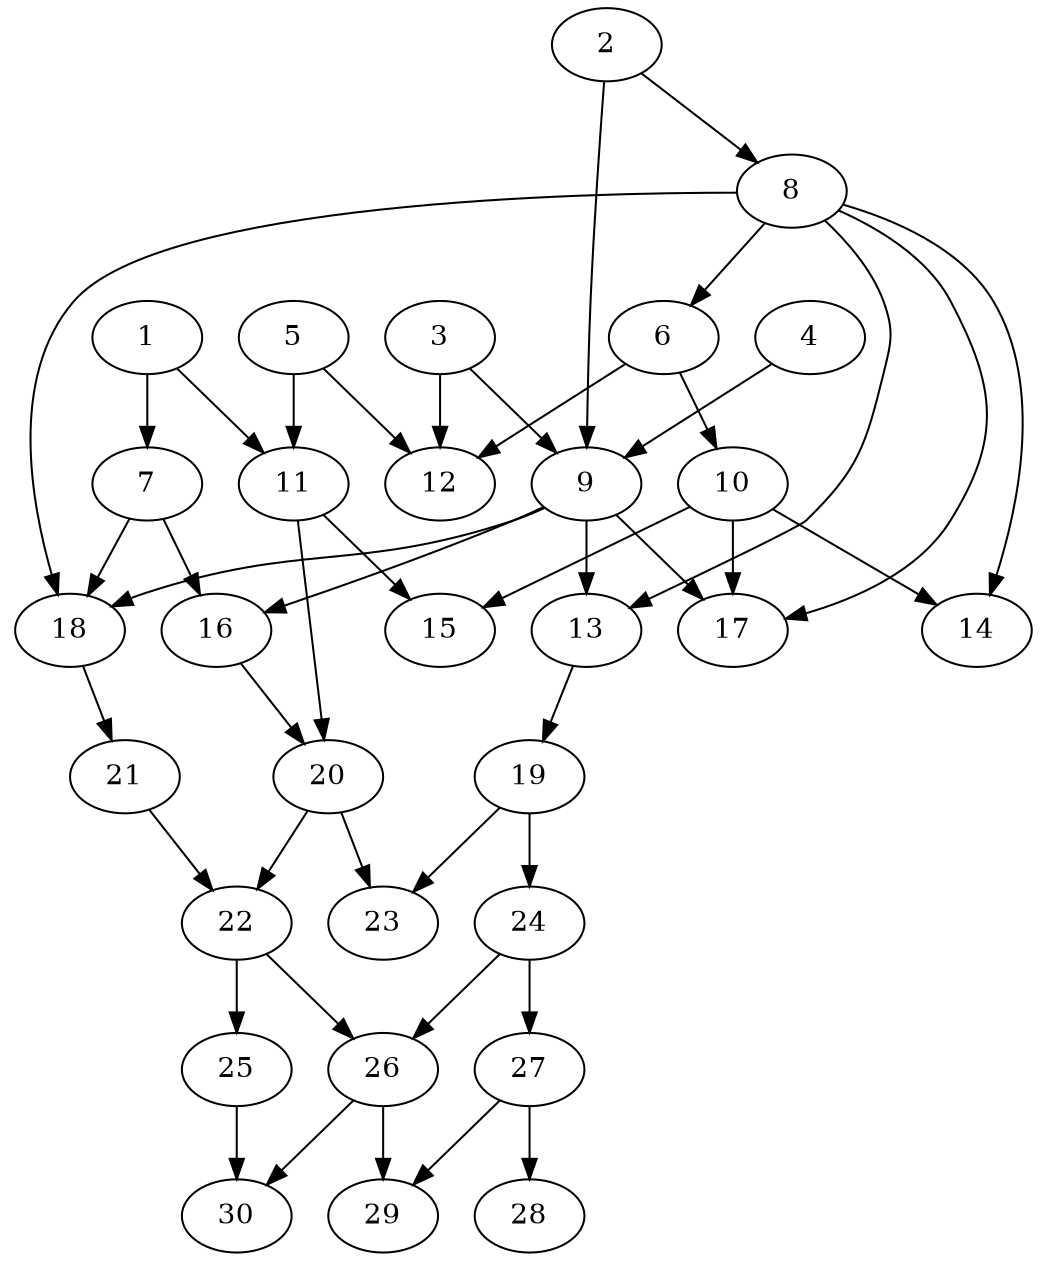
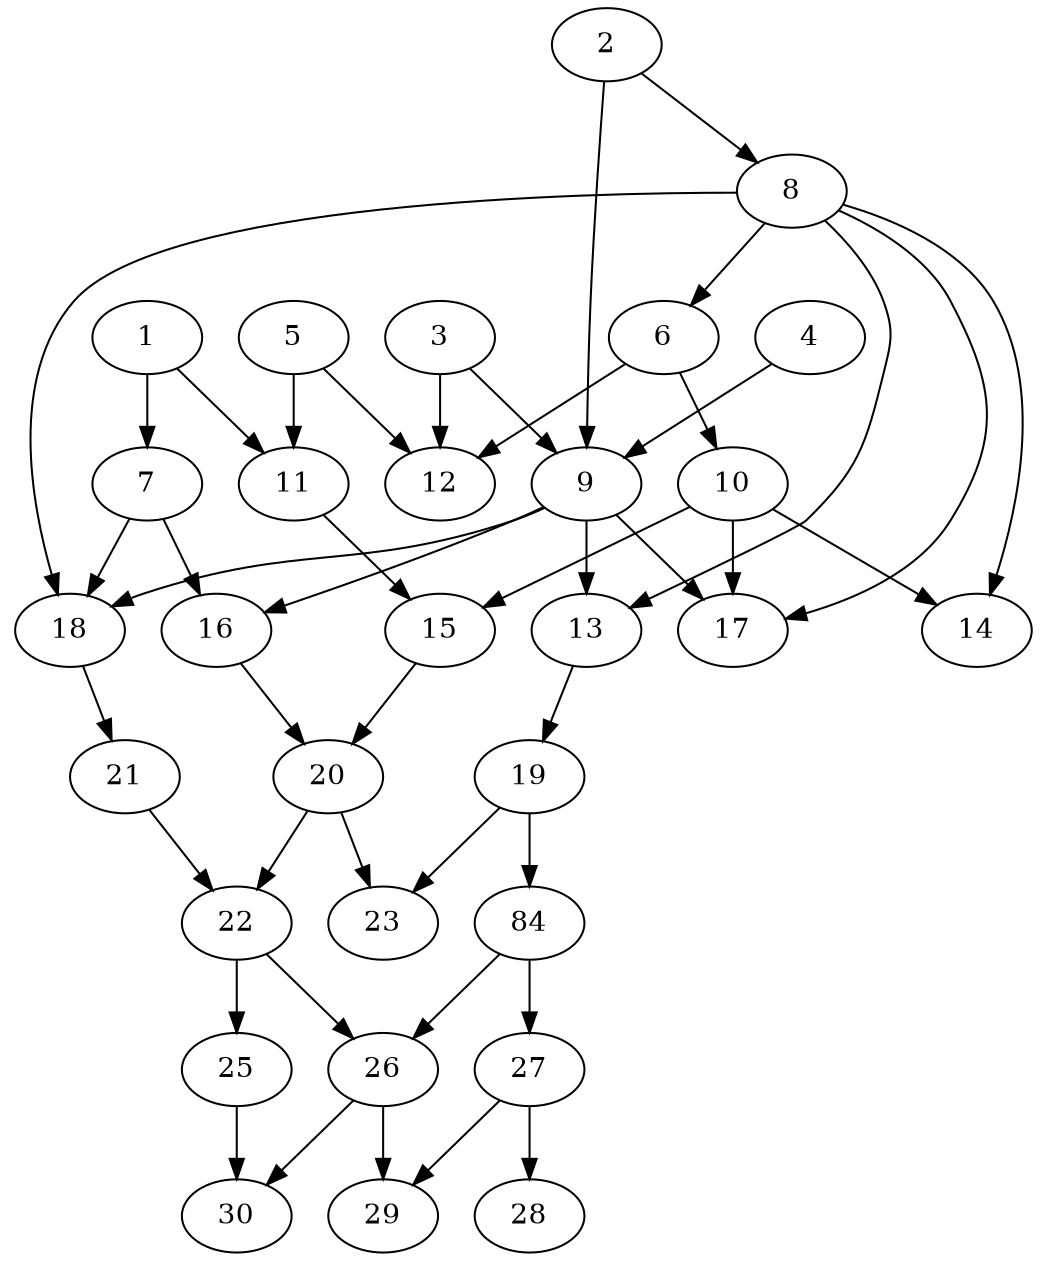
edge "11" -> "20": now "15" -> "20"
node "24": label "24" -> "84"
